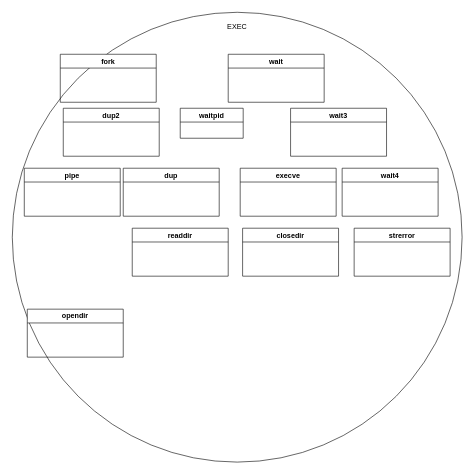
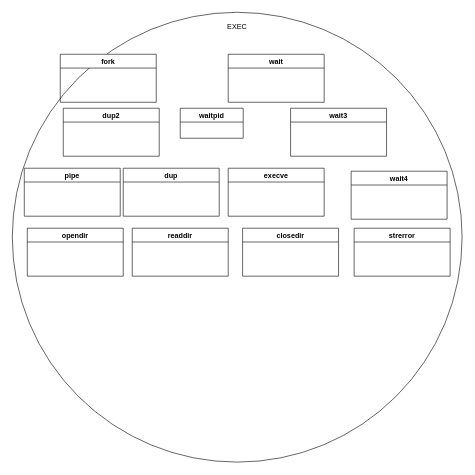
node "execve": moved (288, 192) -> (276, 192)
node "wait4": moved (390, 192) -> (399, 195)
node "opendir": moved (75, 333) -> (75, 252)
